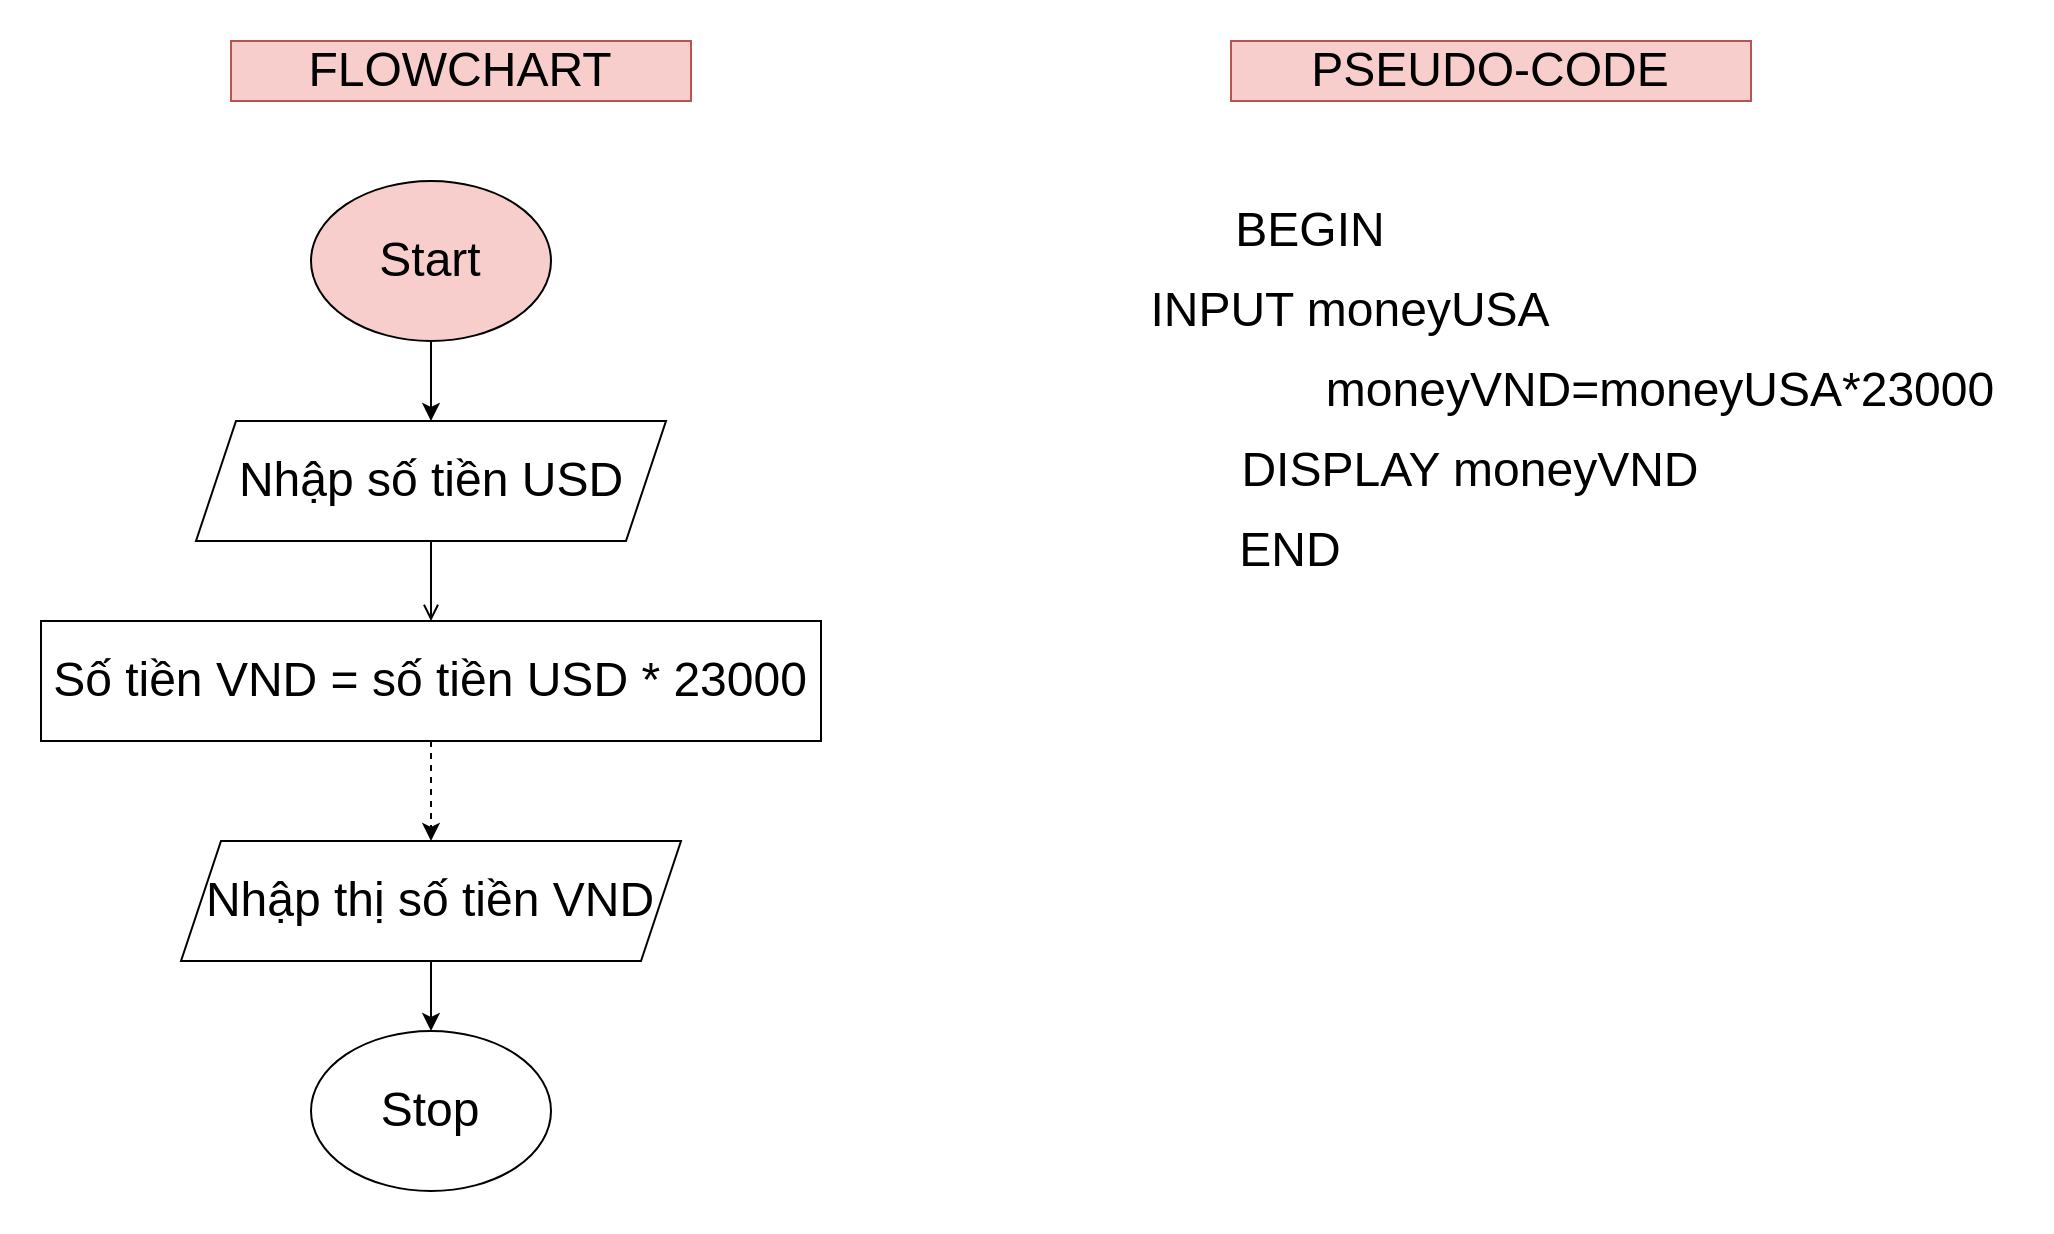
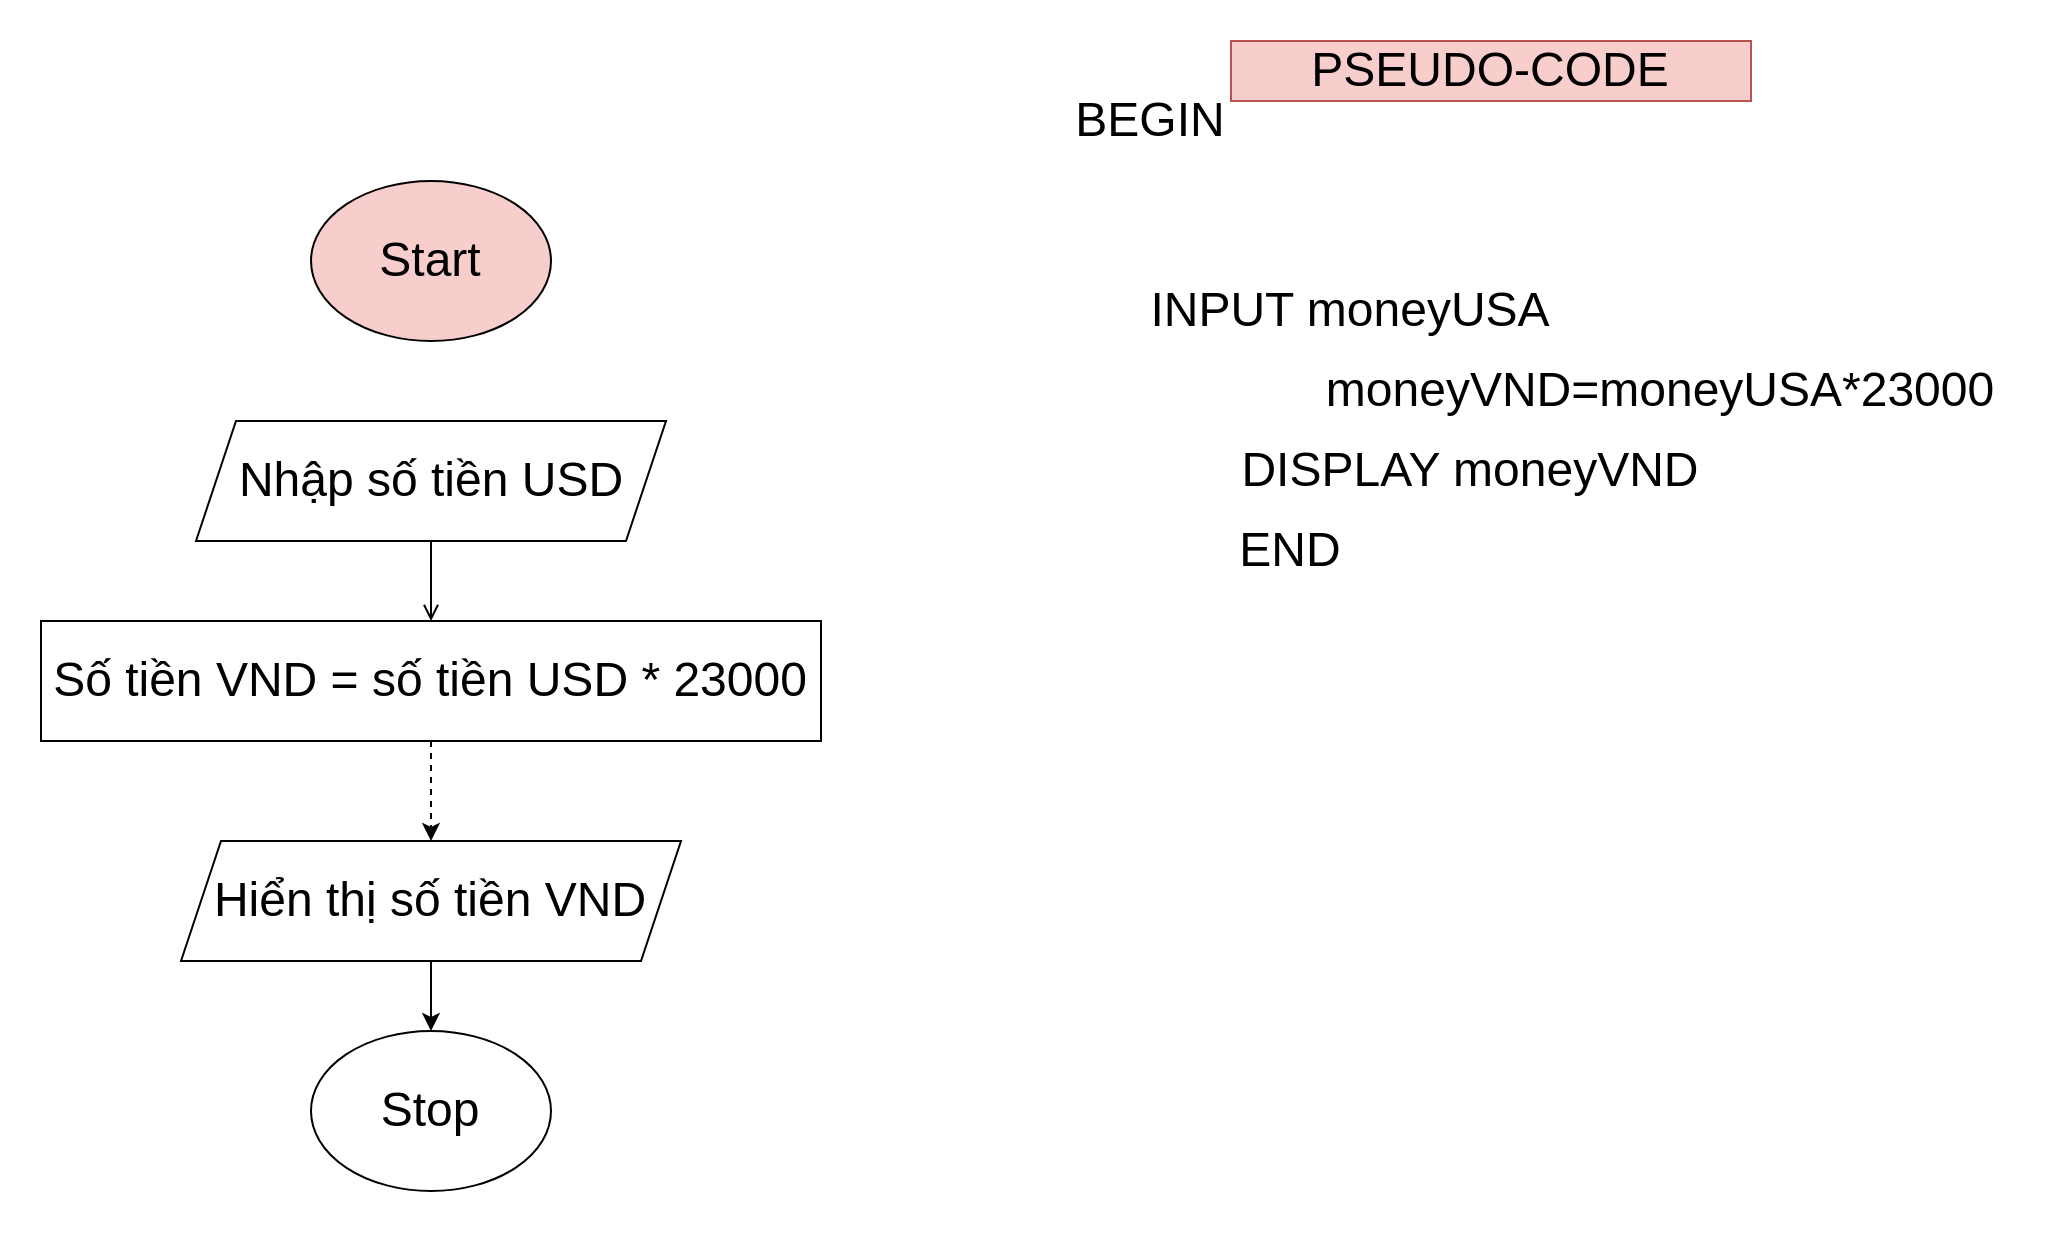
node "FLOWCHART": removed
node "BEGIN": moved (1311, 231) -> (1151, 121)
edge "Start" -> "Nhập số tiền USD": removed
node "Nhập thị số tiền VND": label "Nhập thị số tiền VND" -> "Hiển thị số tiền VND"
